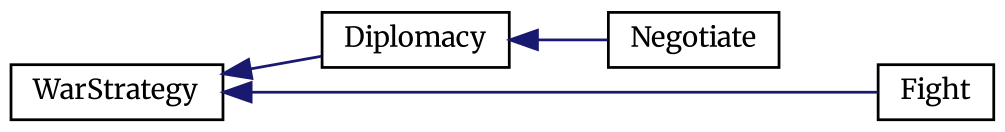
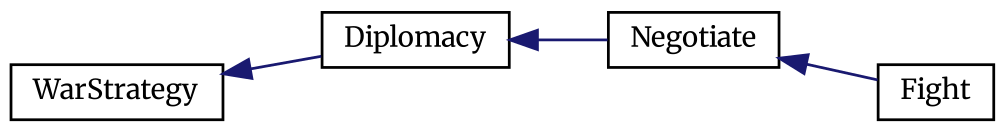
edge "Fight" -> "WarStrategy": now "Fight" -> "Negotiate"
